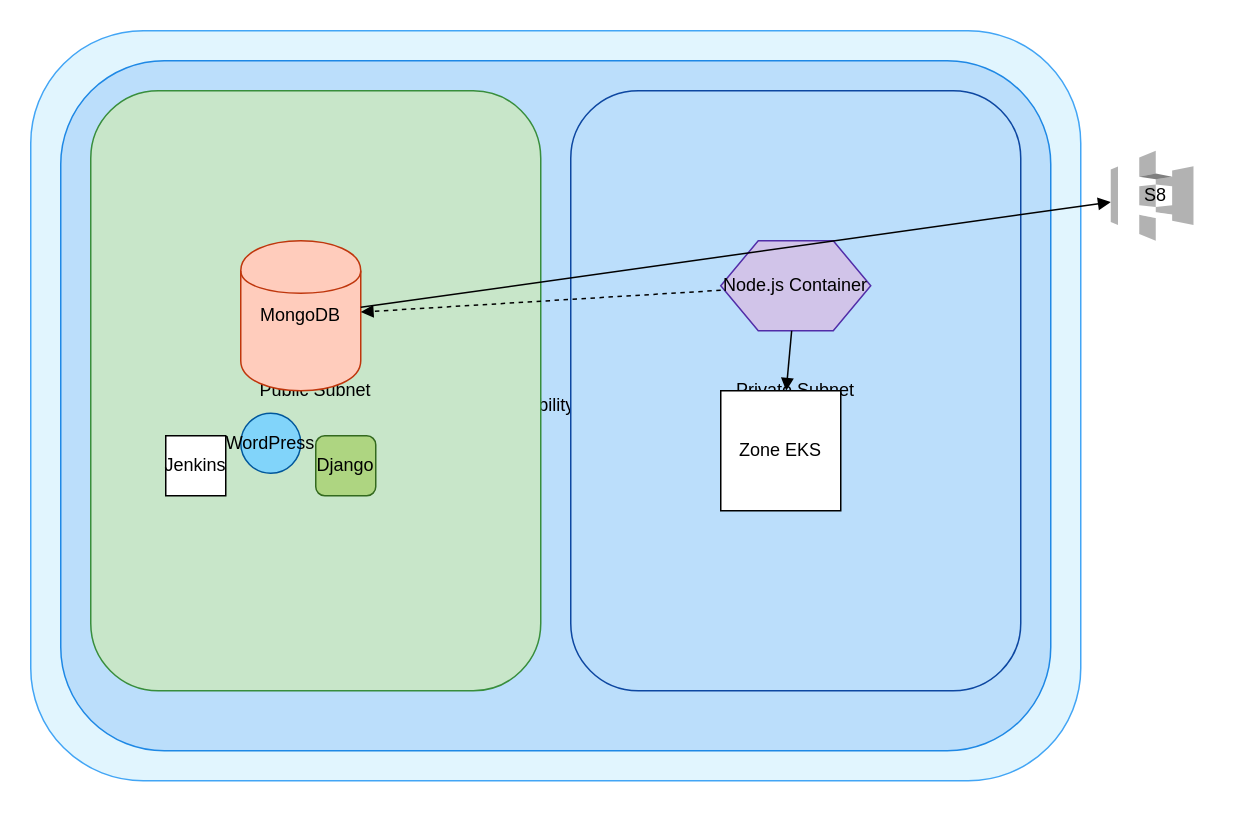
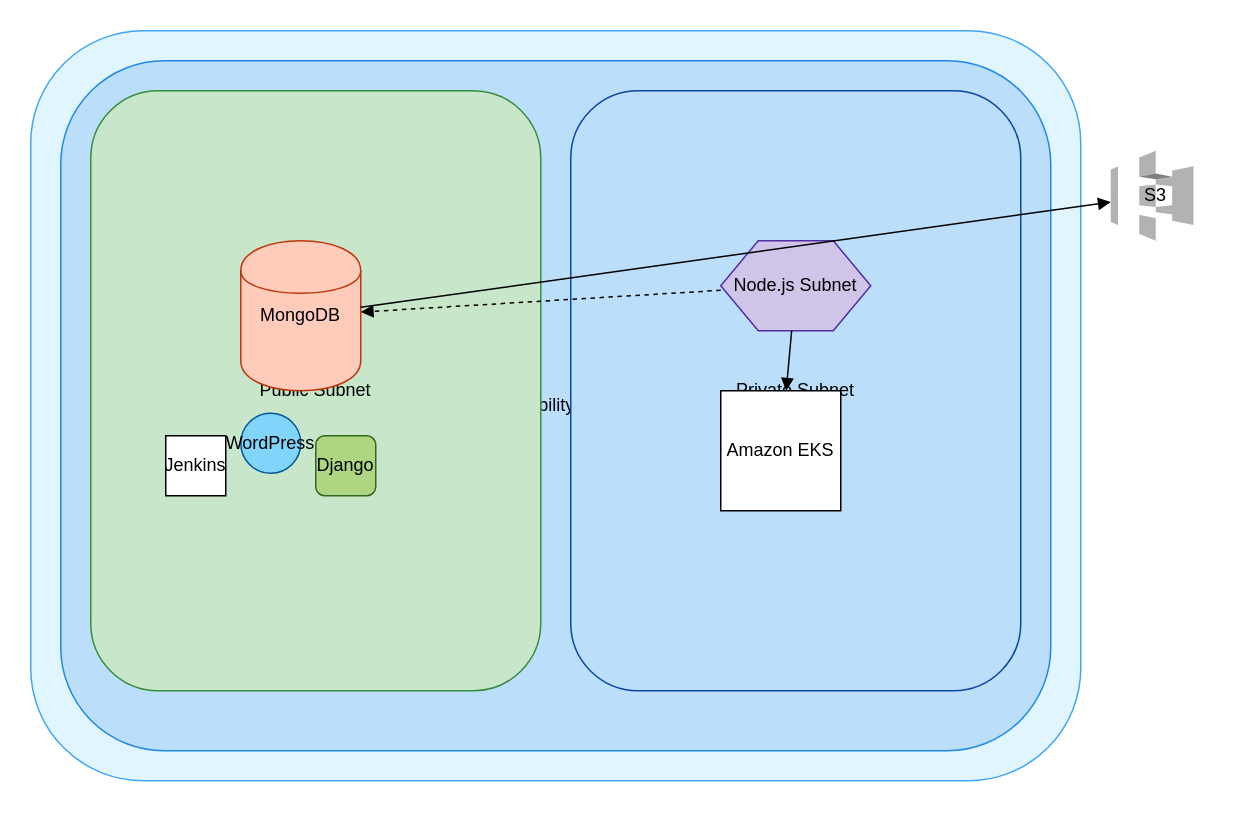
node "S8": label "S8" -> "S3"
node "Node.js Container": label "Node.js Container" -> "Node.js Subnet"
node "Zone EKS": label "Zone EKS" -> "Amazon EKS"
